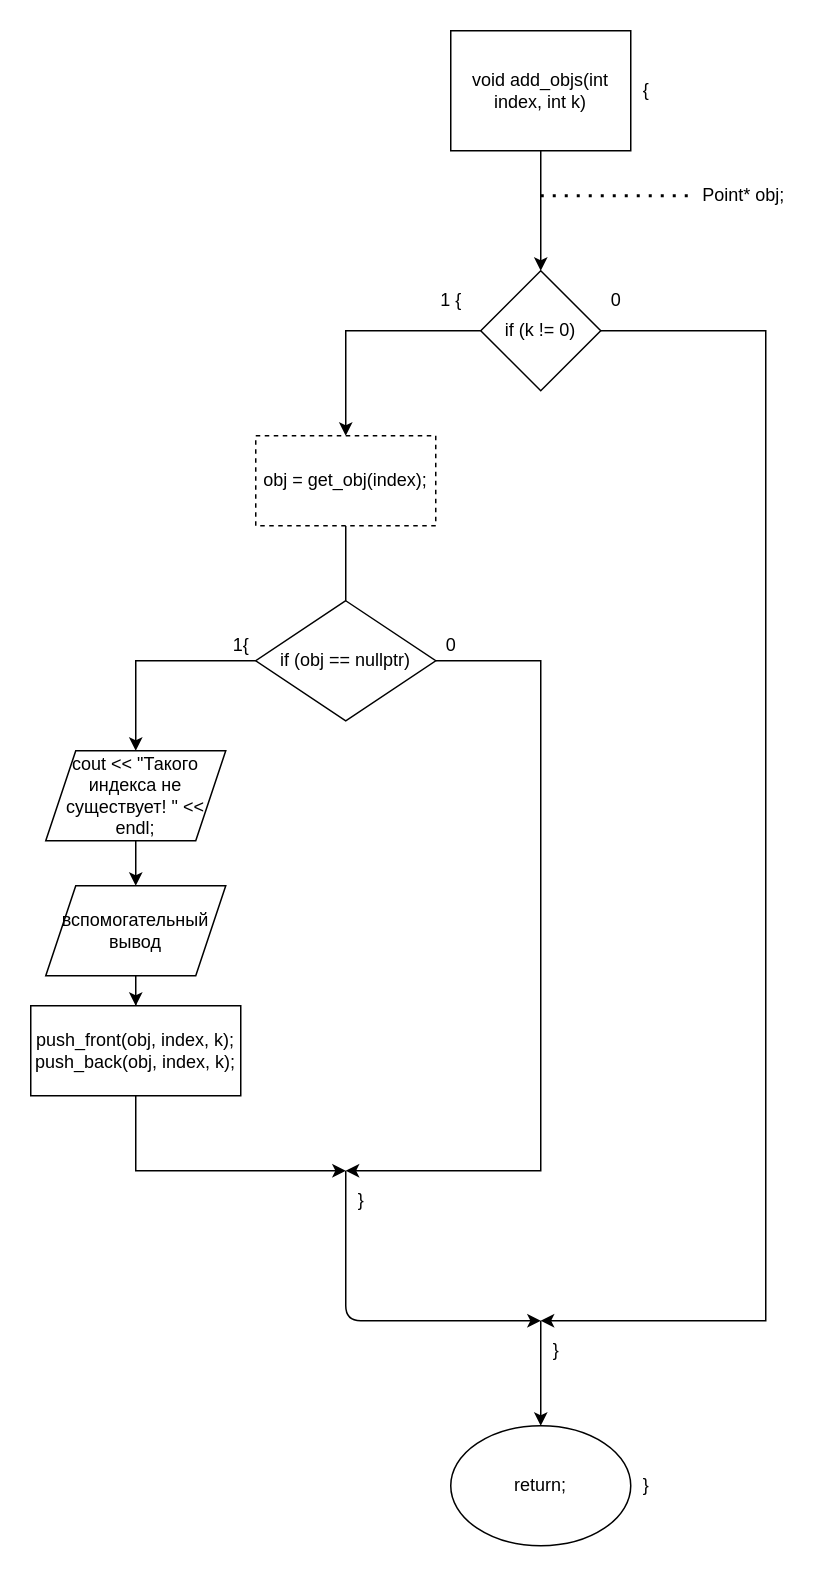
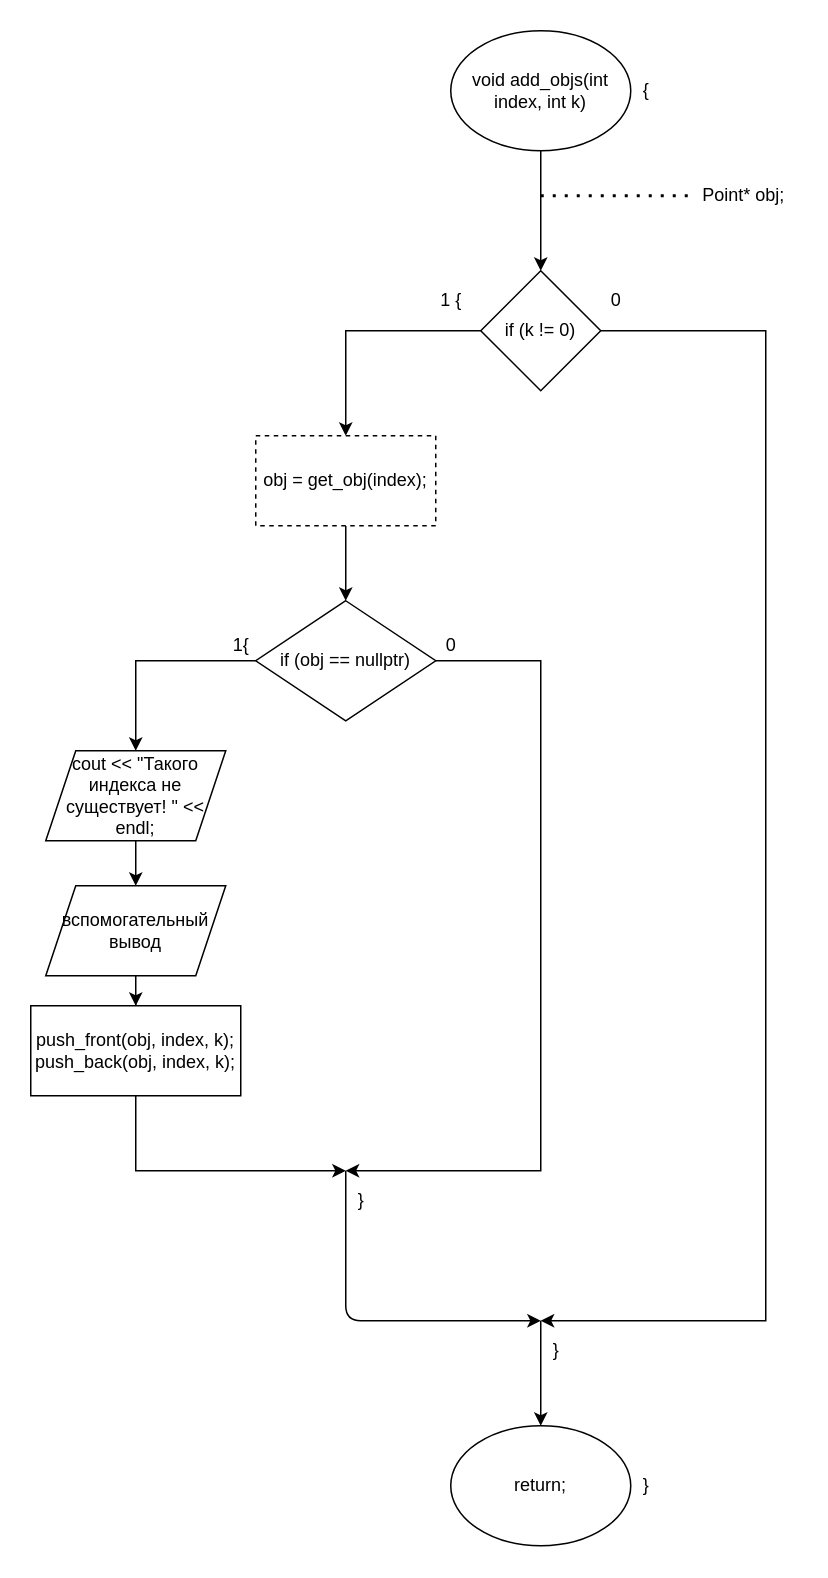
node "void add_objs(int index, int k)": shape rectangle -> ellipse
edge "obj = get_obj(index);" -- "if (obj == nullptr)": arrowhead none -> classic
